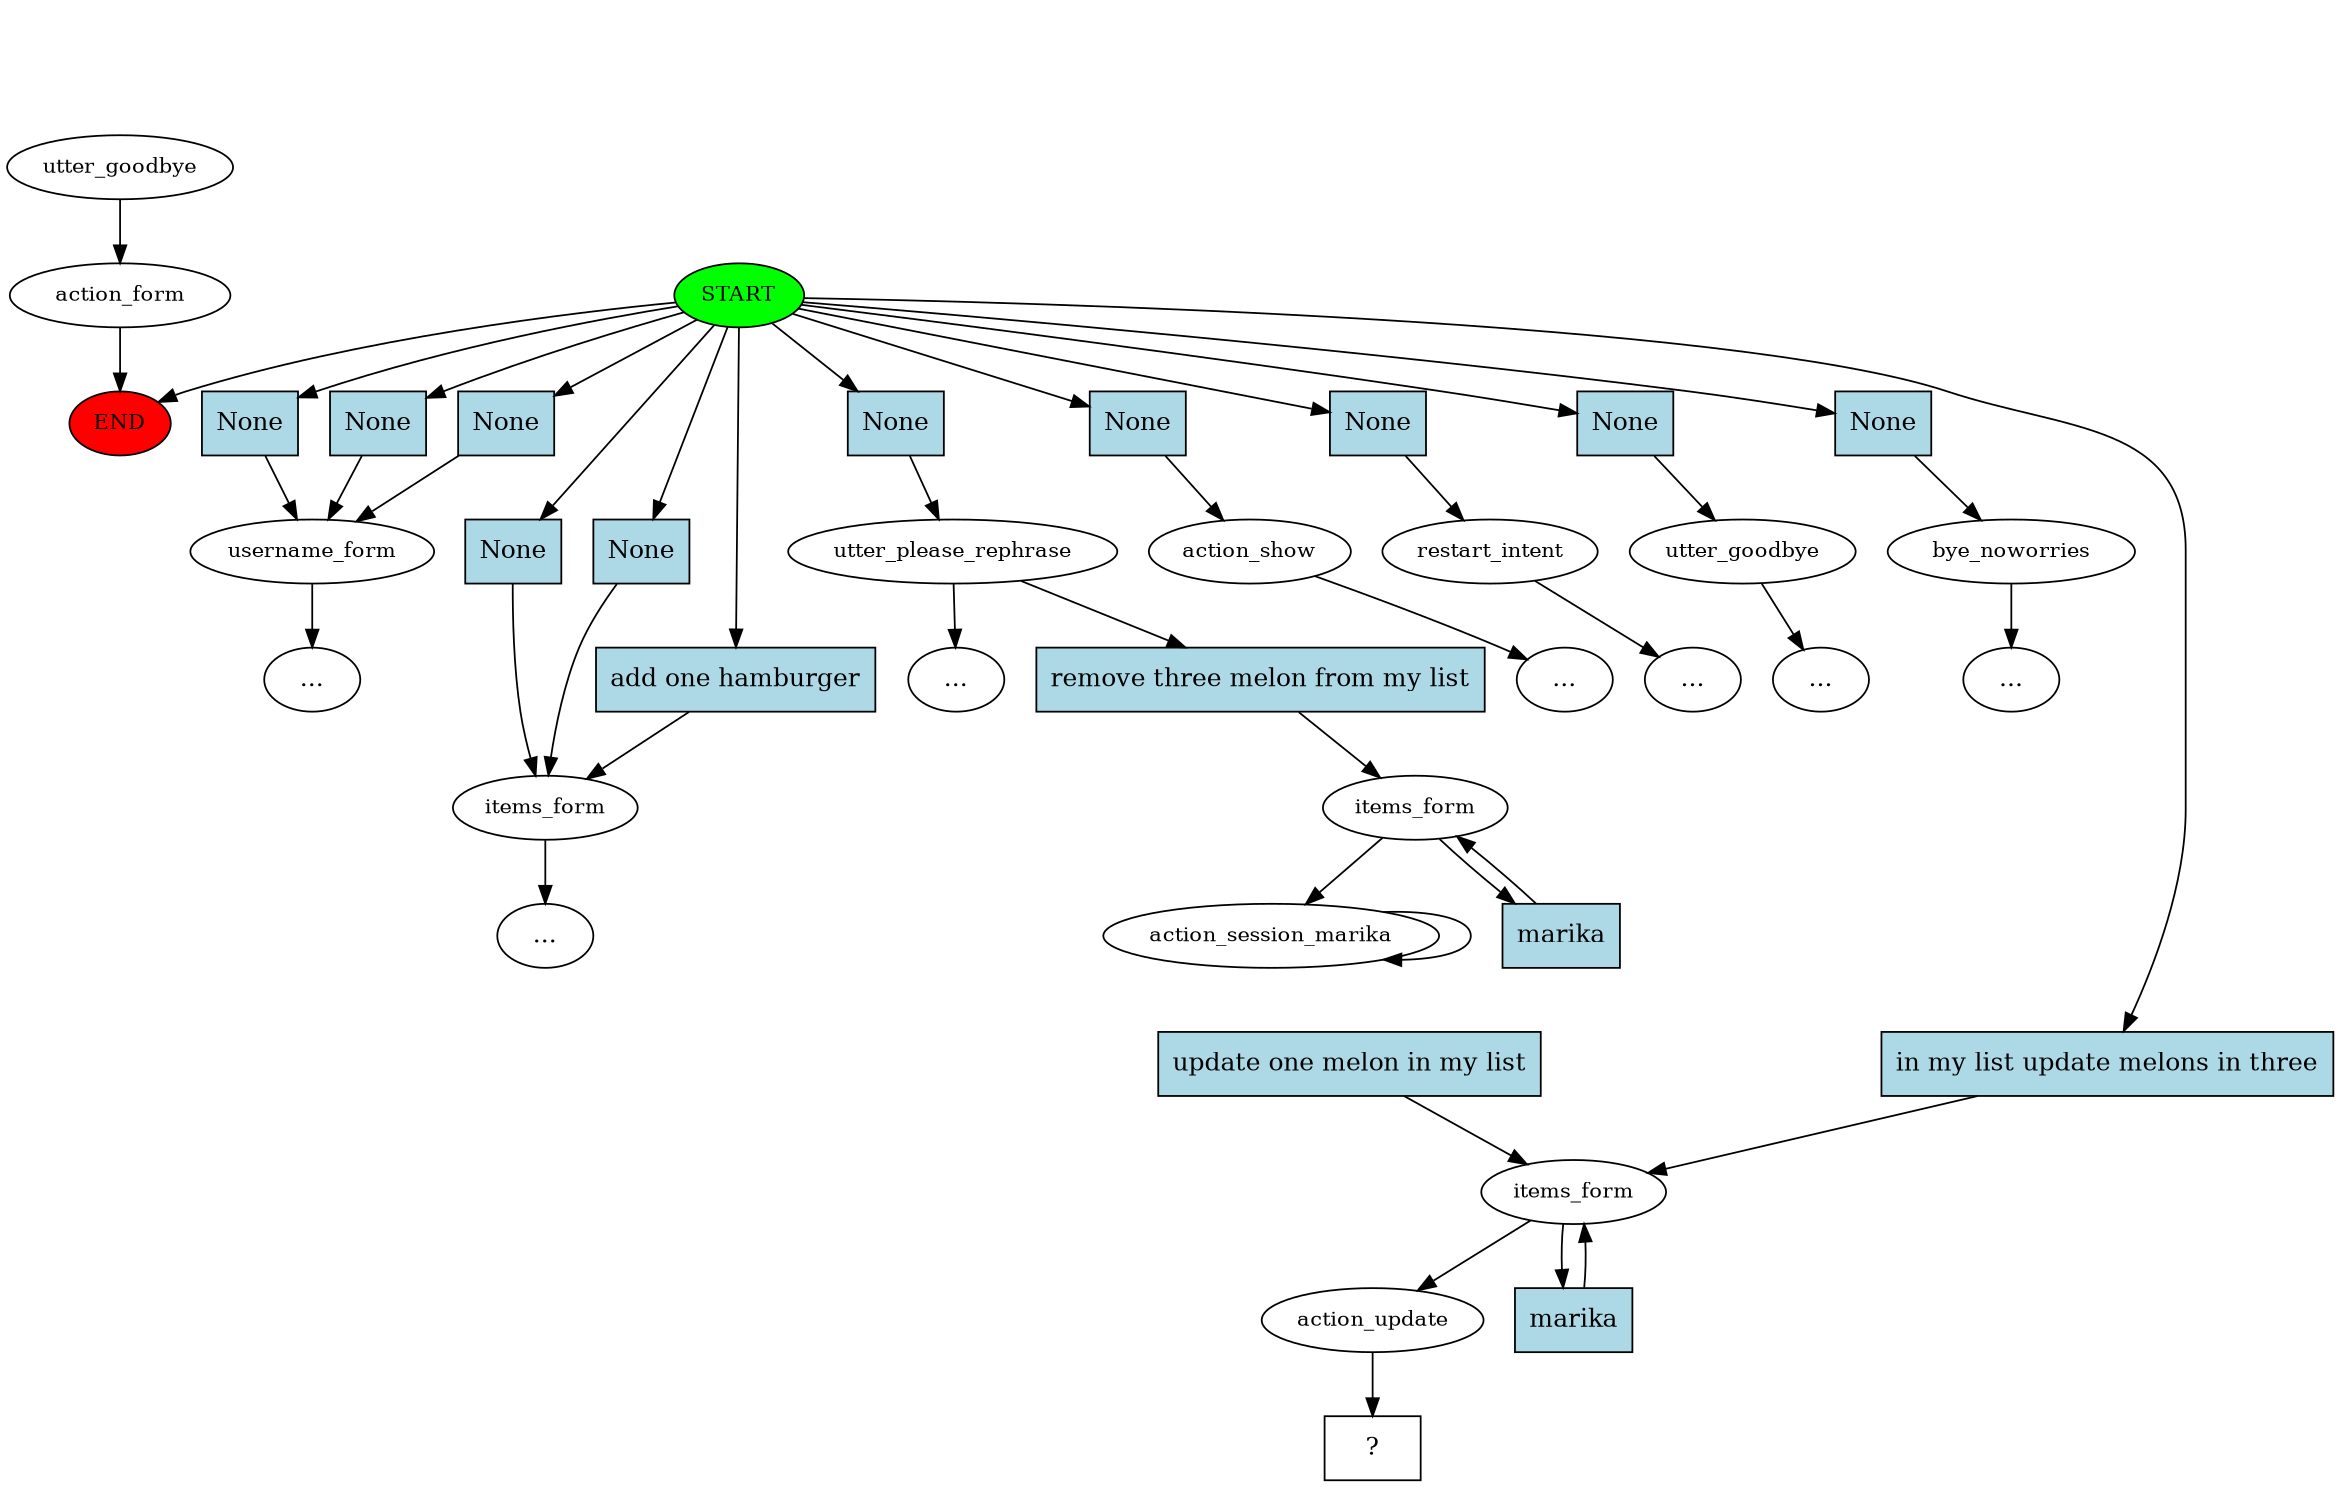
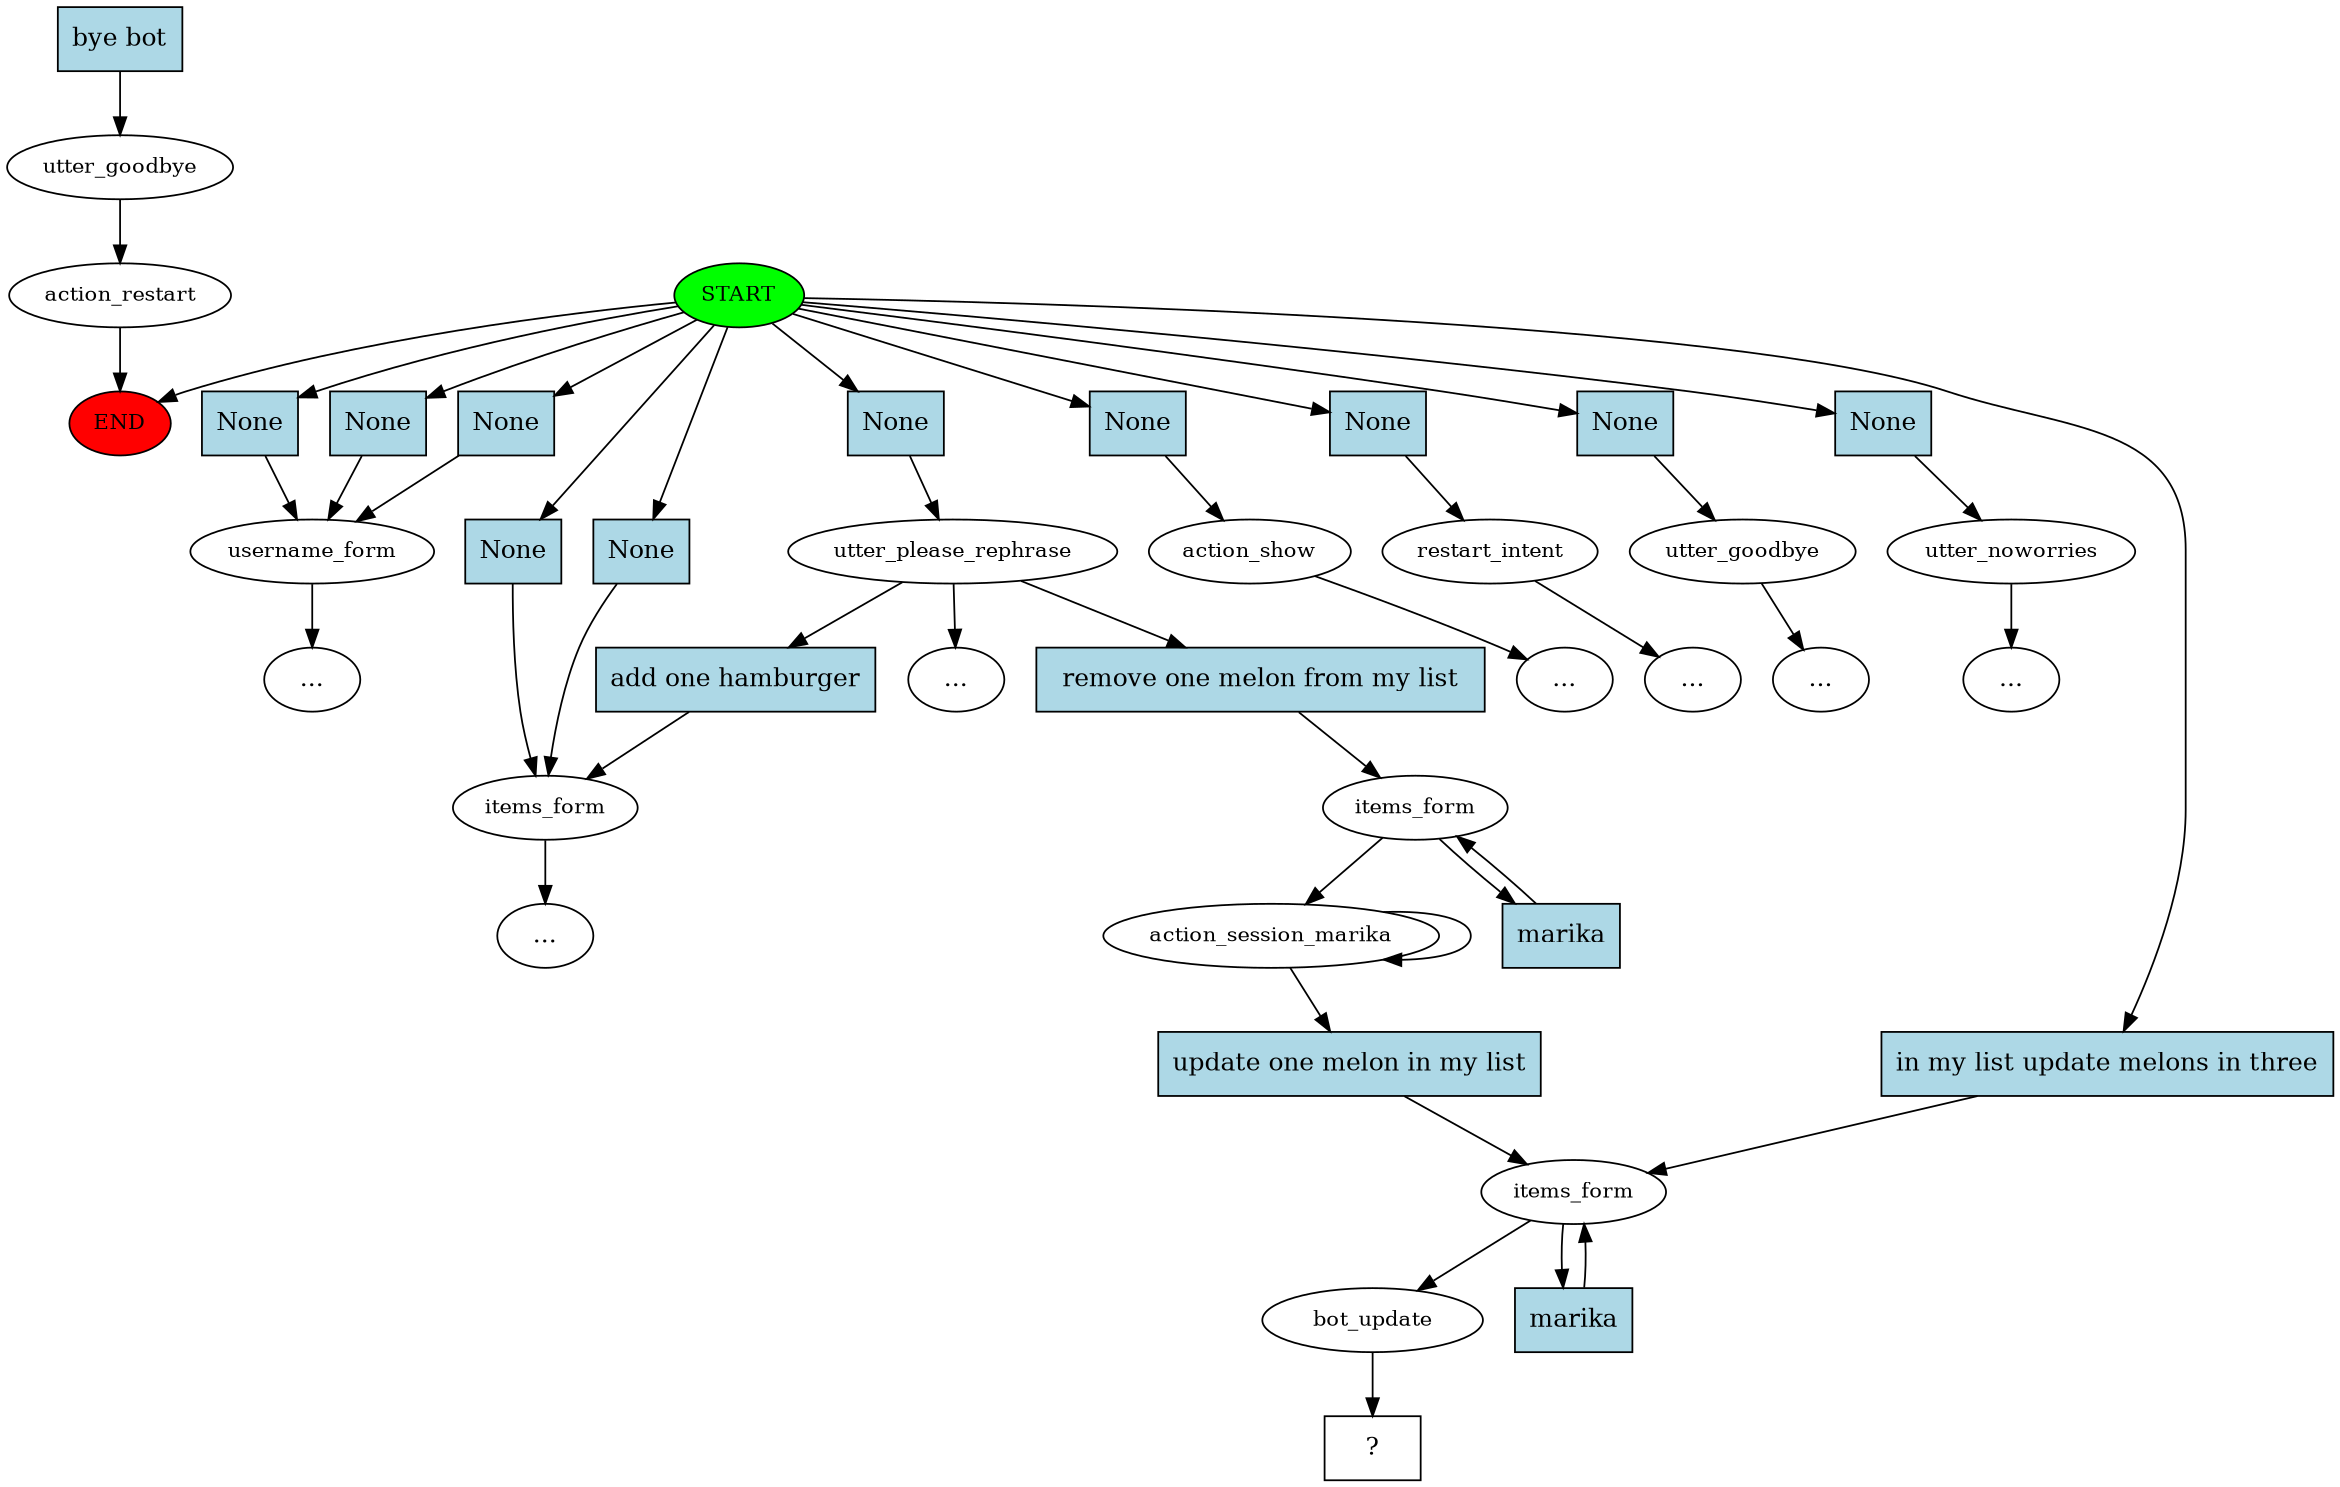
node "bye bot": added
node "action_form": label "action_form" -> "action_restart"
edge "START" -> "add one hamburger": now "utter_please_rephrase" -> "add one hamburger"
node "bye_noworries": label "bye_noworries" -> "utter_noworries"
node "remove three melon from my list": label "remove three melon from my list" -> "remove one melon from my list"
edge "action_session_marika" -> "update one melon in my list": added
node "action_update": label "action_update" -> "bot_update"
